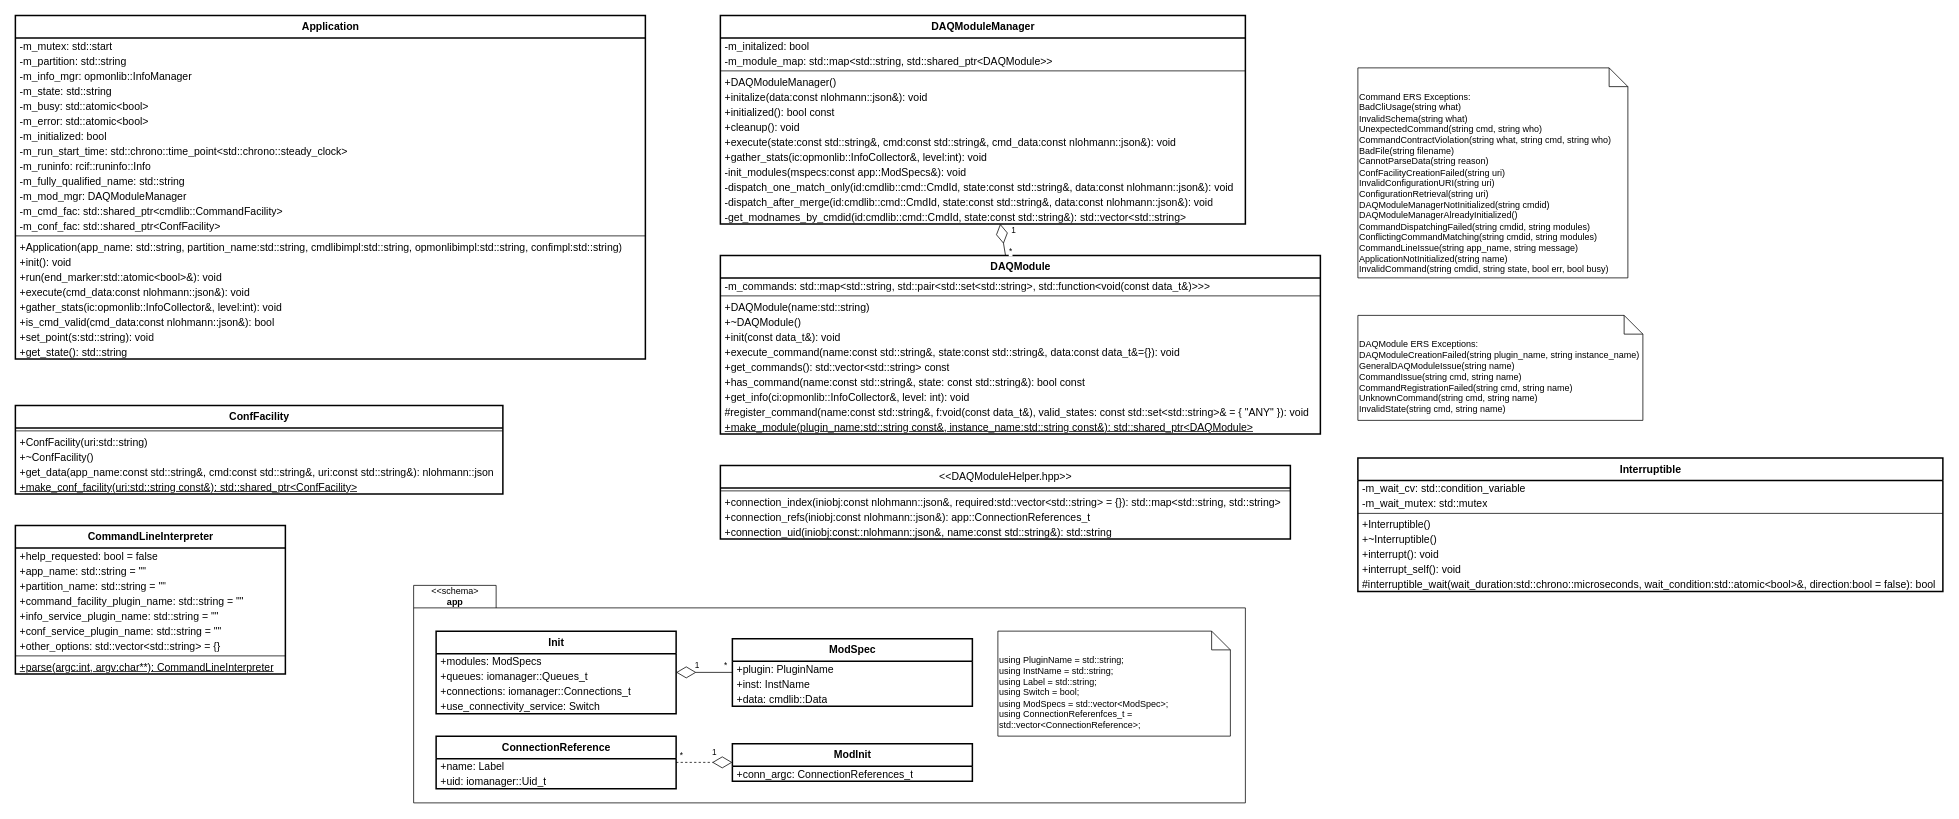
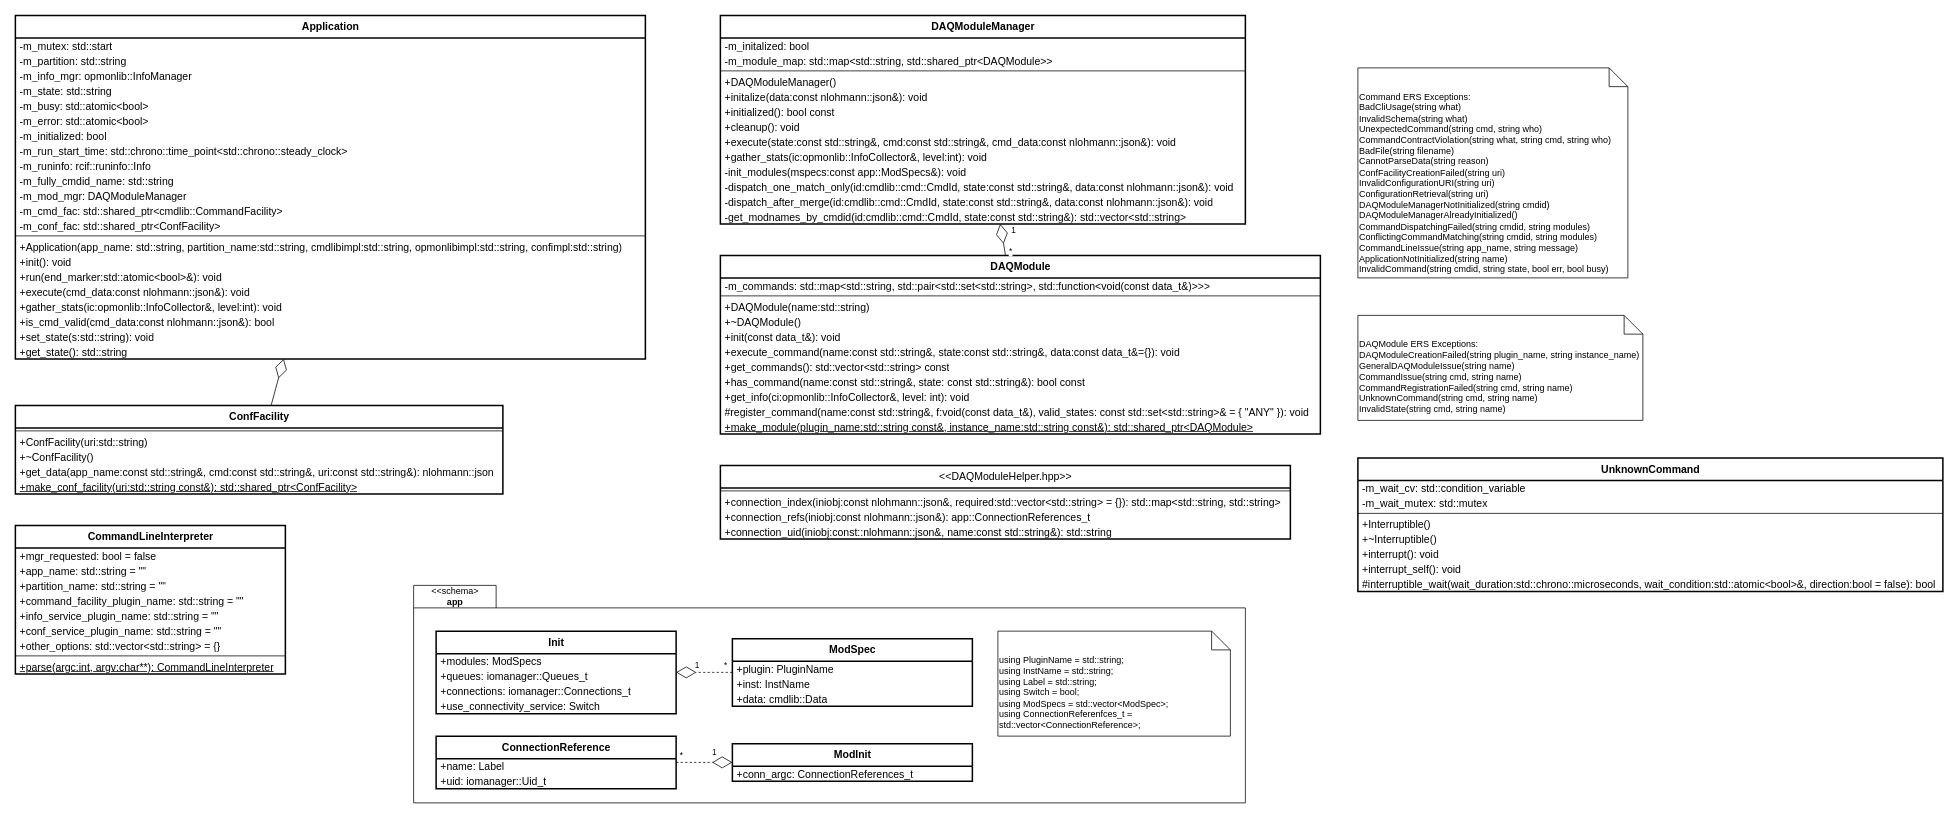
node "-m_fully_qualified_name: std::string": label "-m_fully_qualified_name: std::string" -> "-m_fully_cmdid_name: std::string"
node "+set_point(s:std::string): void": label "+set_point(s:std::string): void" -> "+set_state(s:std::string): void"
edge "ConfFacility" -> "Application": added
node "Interruptible": label "Interruptible" -> "UnknownCommand"
node "+help_requested: bool = false": label "+help_requested: bool = false" -> "+mgr_requested: bool = false"
edge "ModSpec" -> "Init": style solid -> dashed
